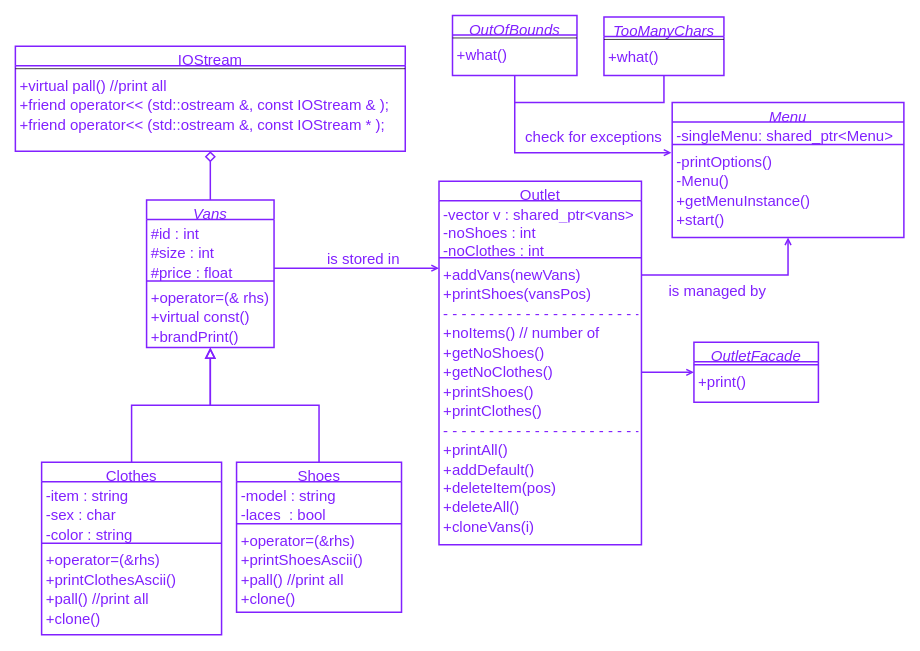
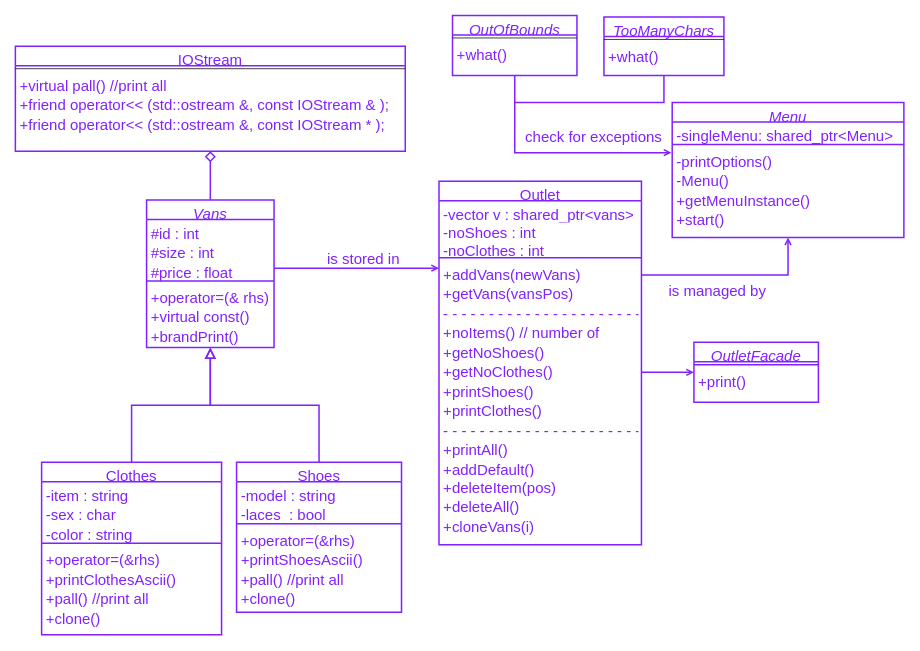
node "+printShoes(vansPos)": label "+printShoes(vansPos)" -> "+getVans(vansPos)"
